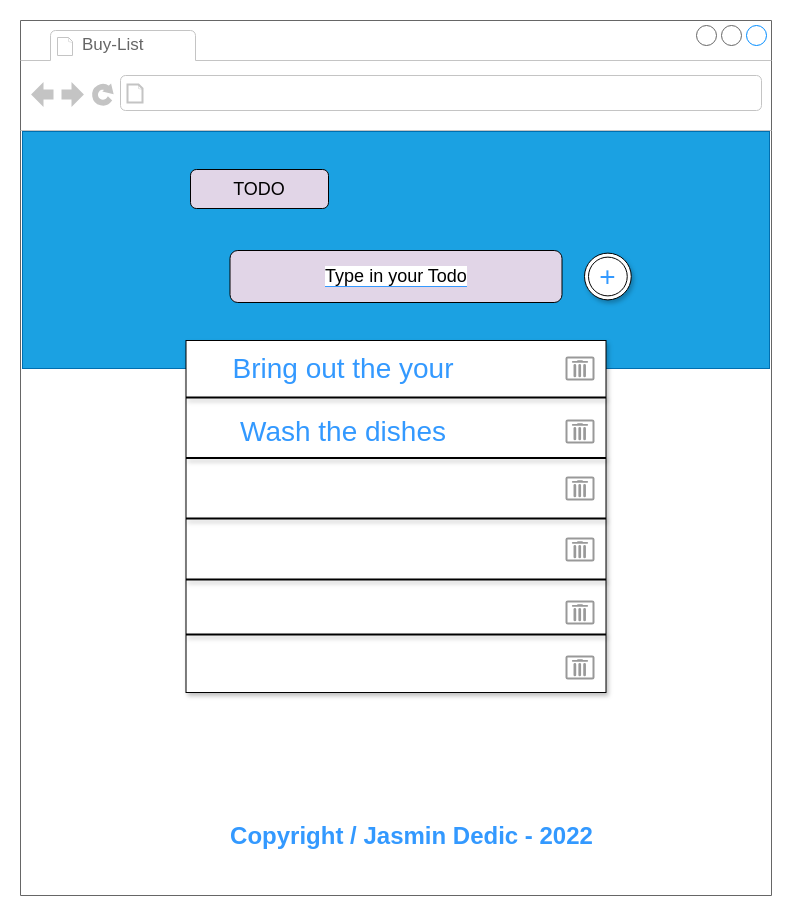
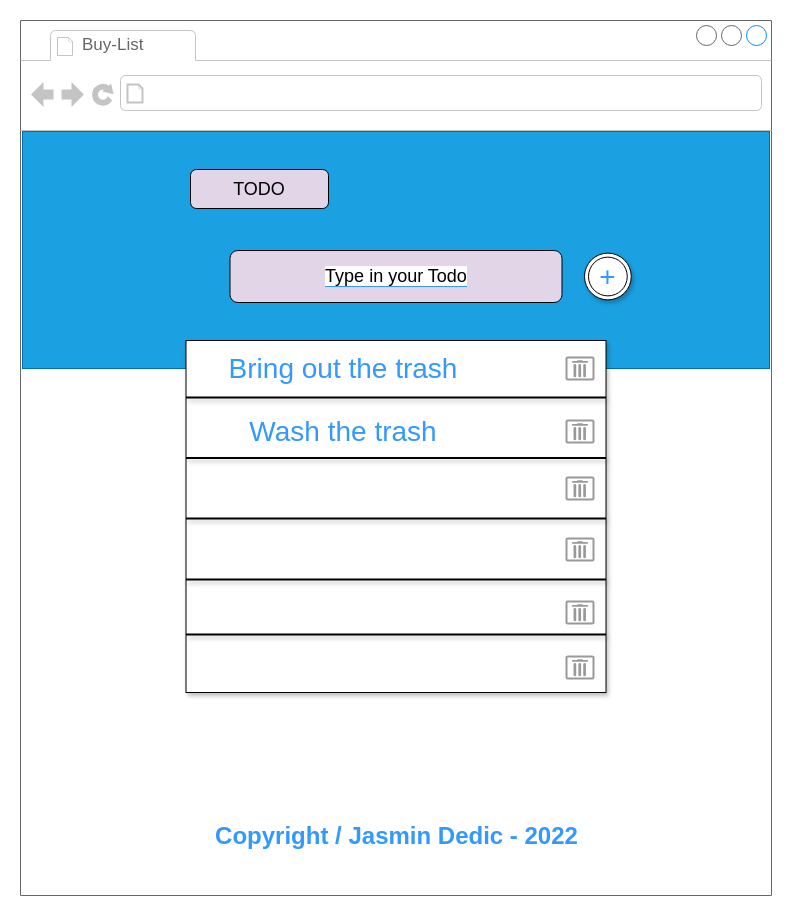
node "Bring out the your": label "Bring out the your" -> "Bring out the trash"
node "Wash the dishes": label "Wash the dishes" -> "Wash the trash"
node "Copyright / Jasmin Dedic - 2022": moved (411, 837) -> (396, 837)
